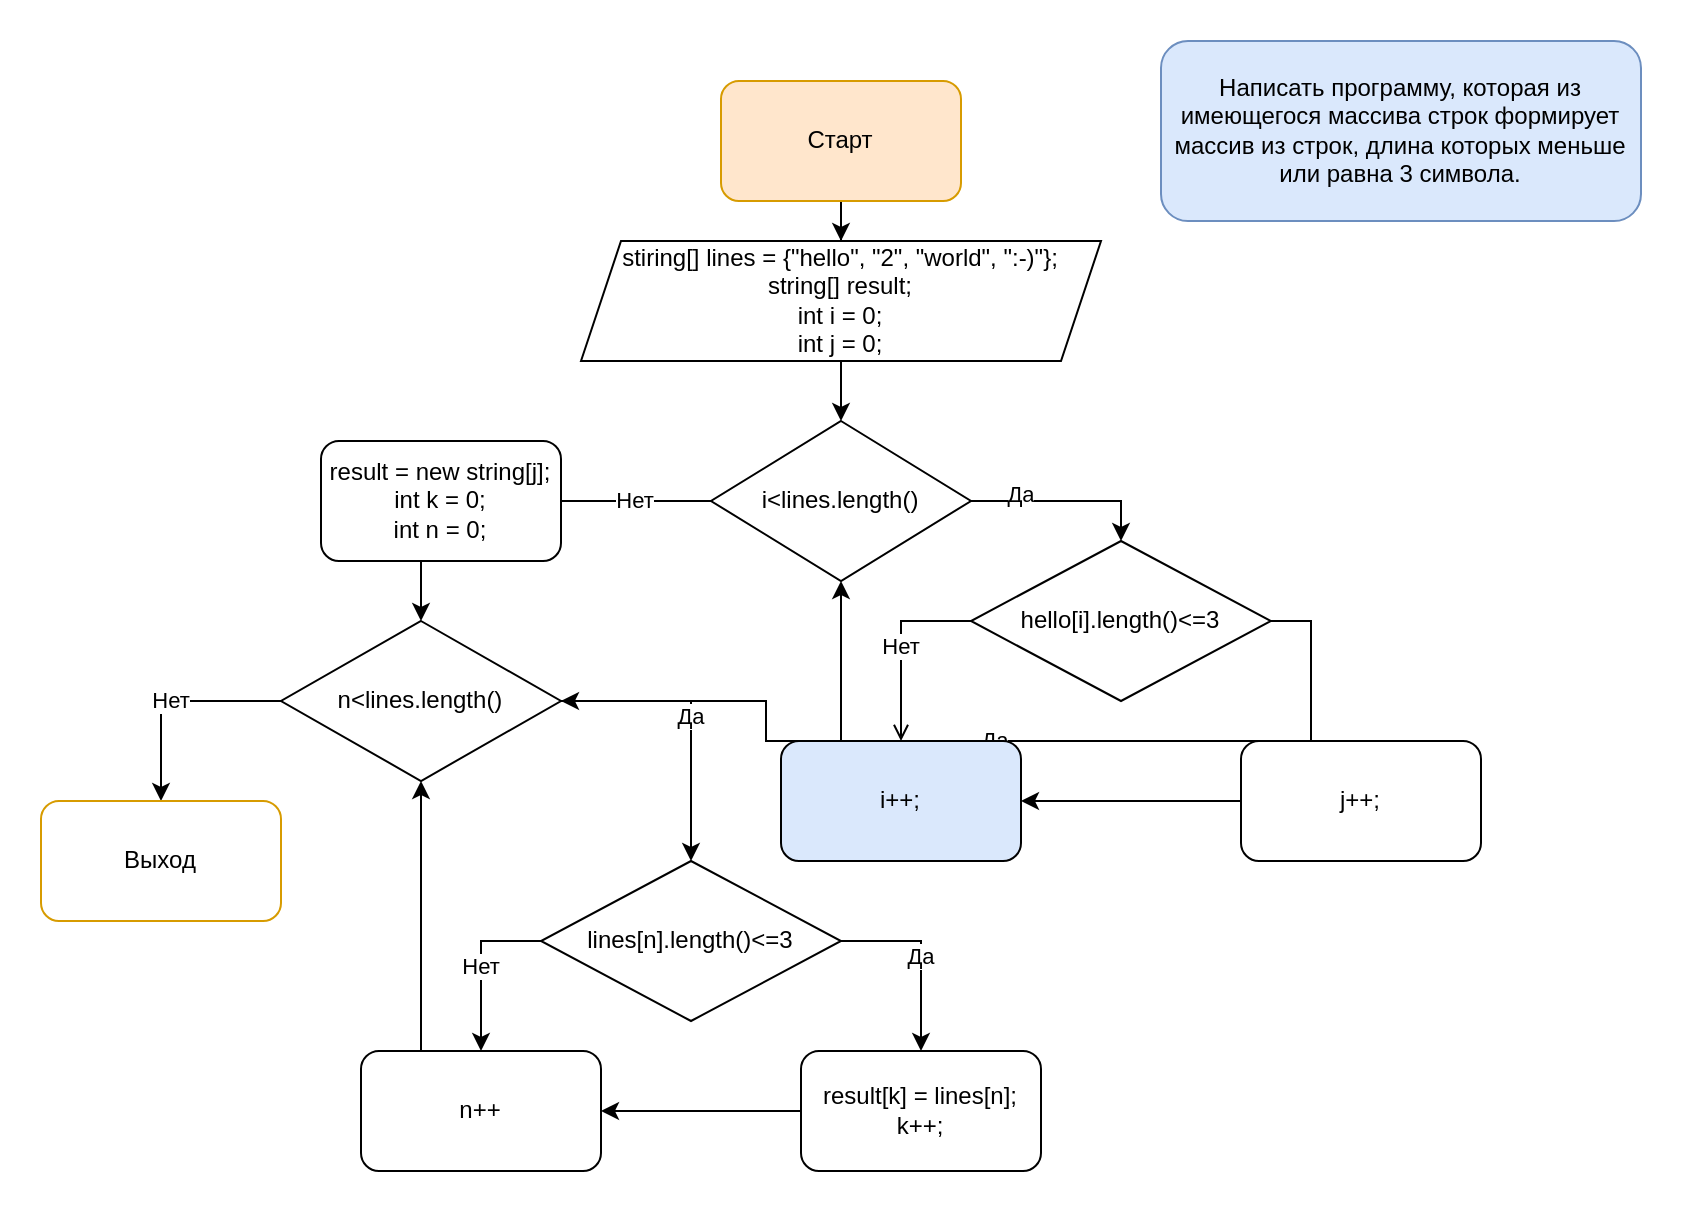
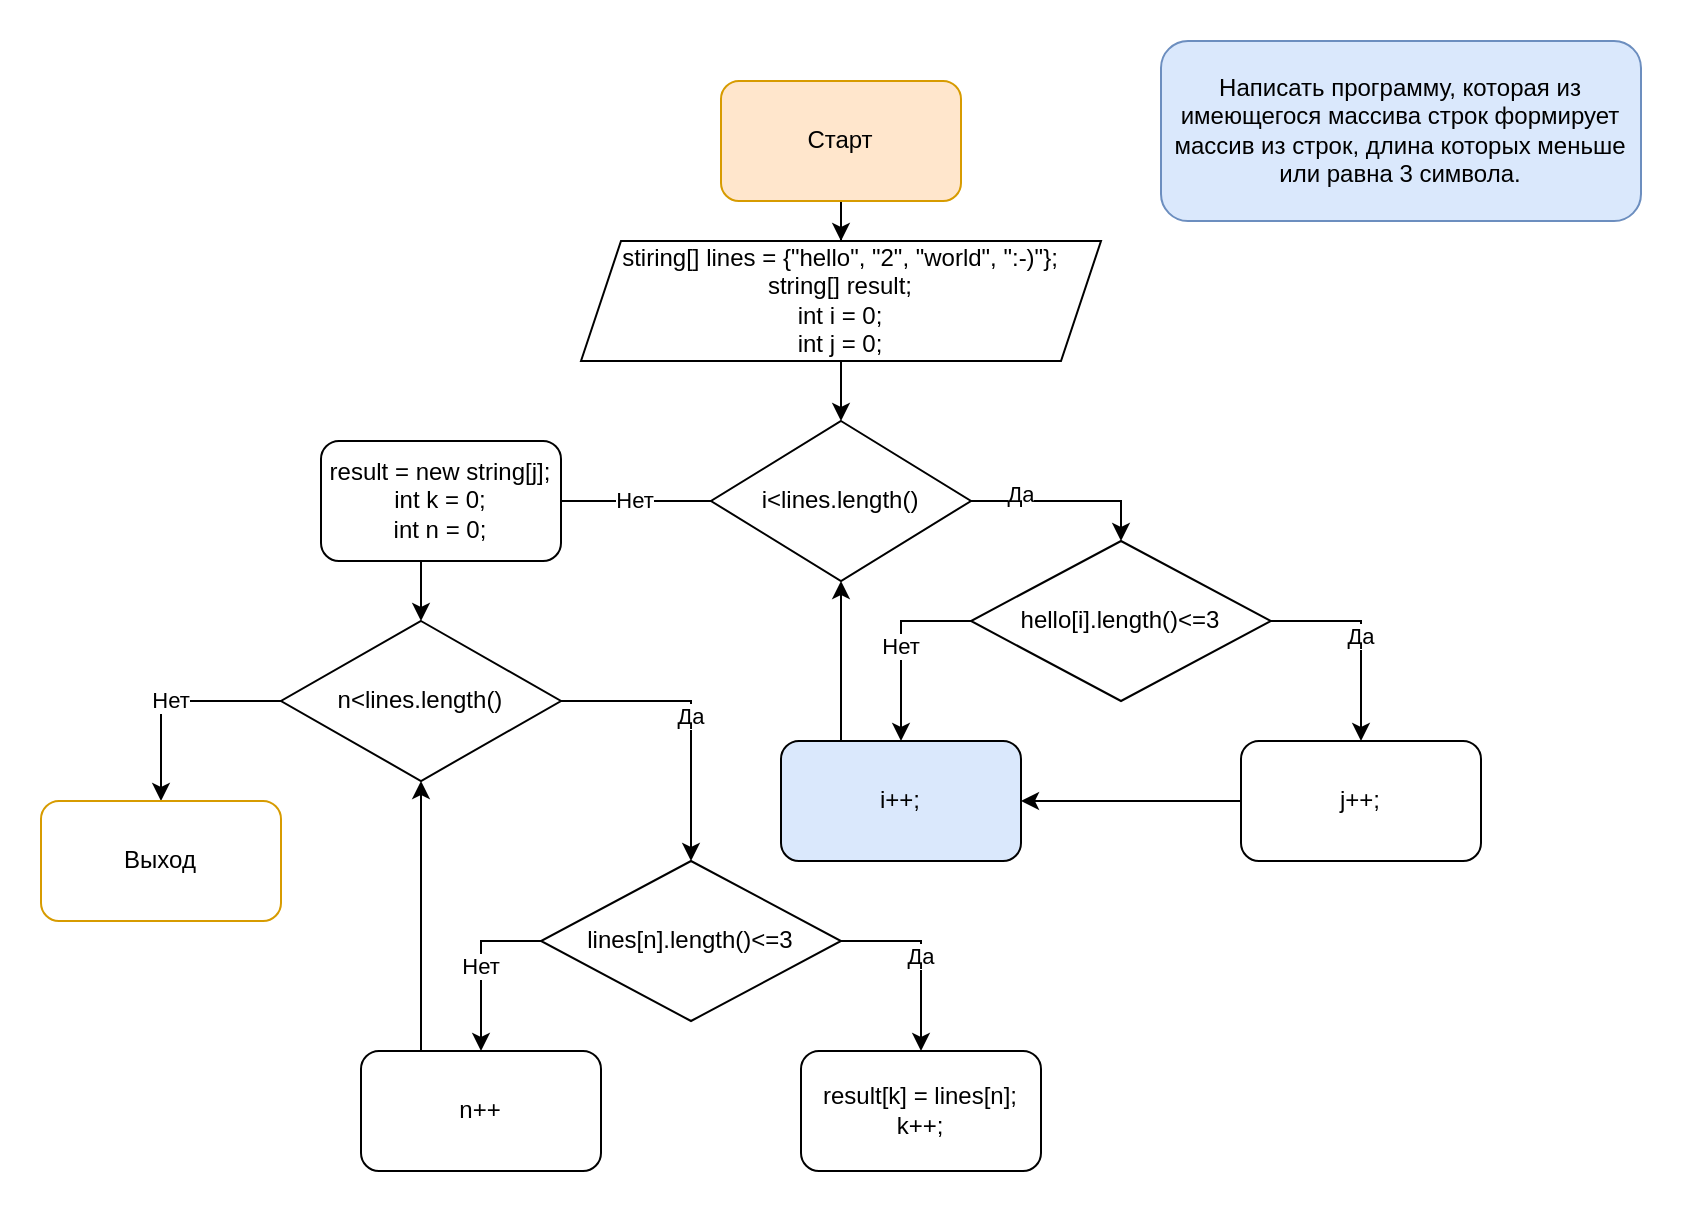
edge "hello[i].length()<=3" -> "i++;": arrowhead open -> classic
edge "hello[i].length()<=3" -> "n<lines.length()": now "hello[i].length()<=3" -> "j++;"
edge "result[k] = lines[n]; k++;" -> "n++": removed
